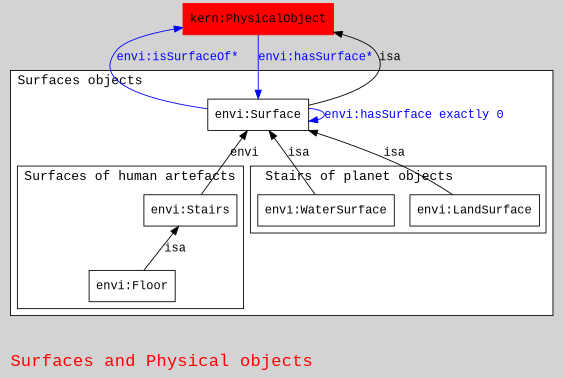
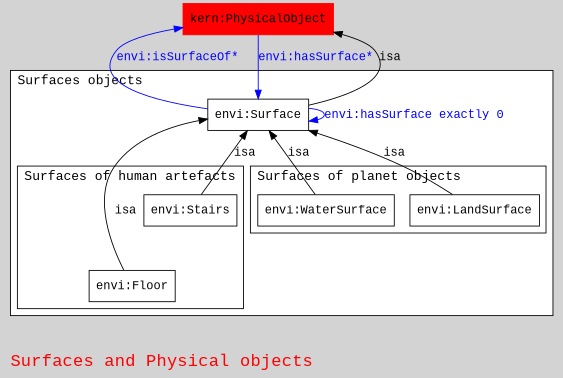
edge "envi:Stairs" -> "envi:Surface": label "envi" -> "isa"
cluster "Stairs of planet objects": label "Stairs of planet objects" -> "Surfaces of planet objects"
edge "envi:Floor" -> "envi:Stairs": now "envi:Floor" -> "envi:Surface"
